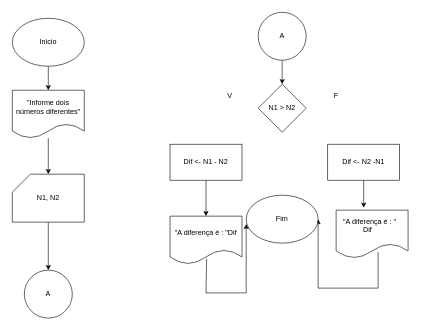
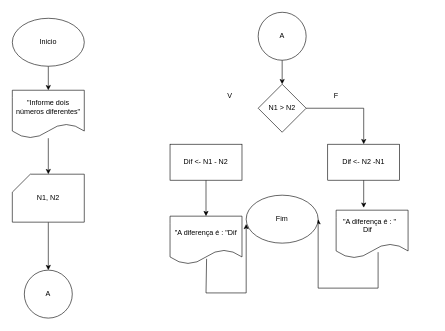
edge "N1 > N2" -> "Dif <- N2 -N1": added
